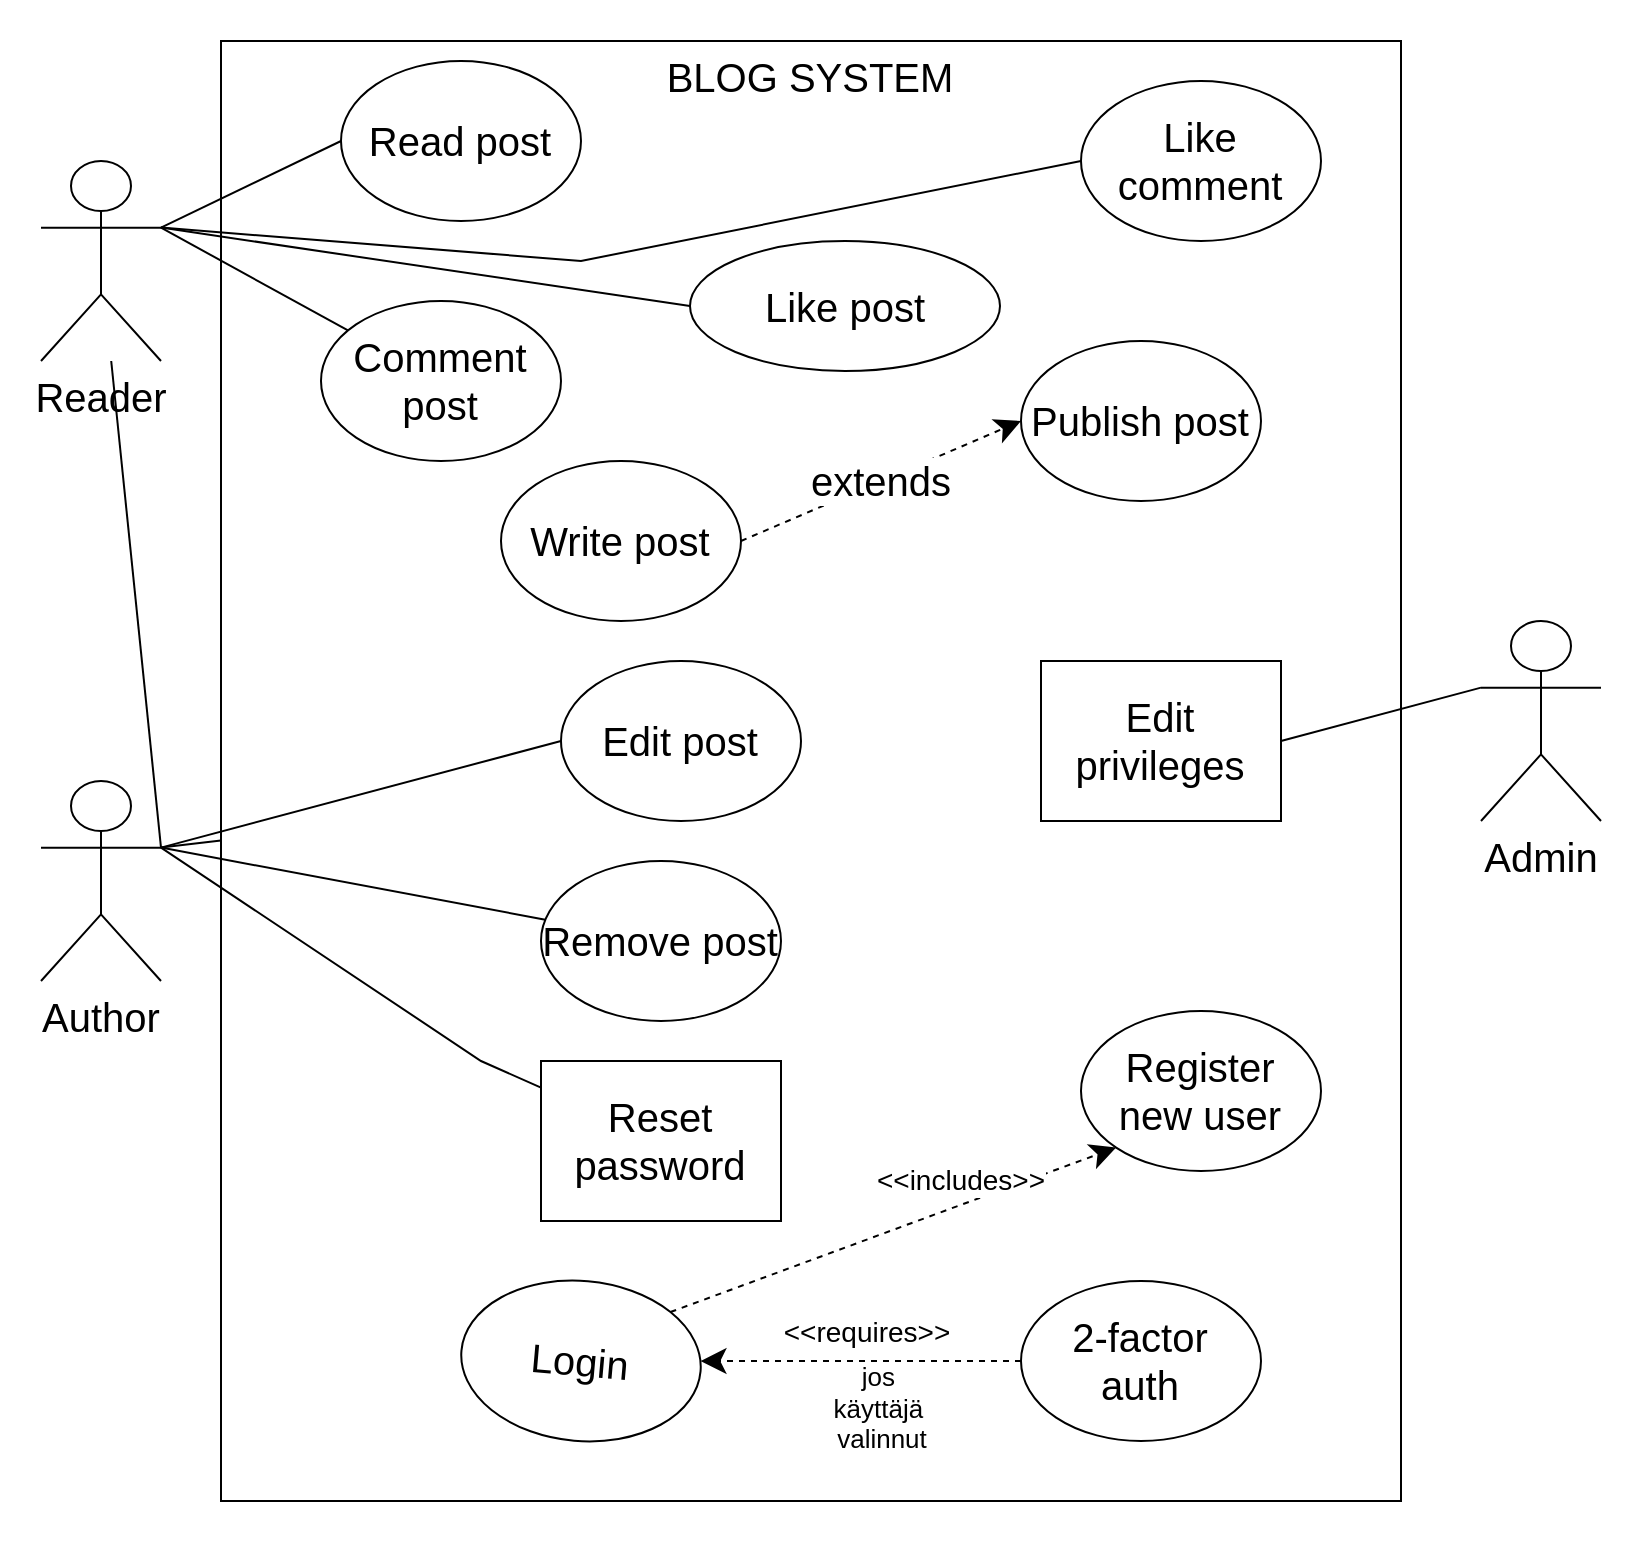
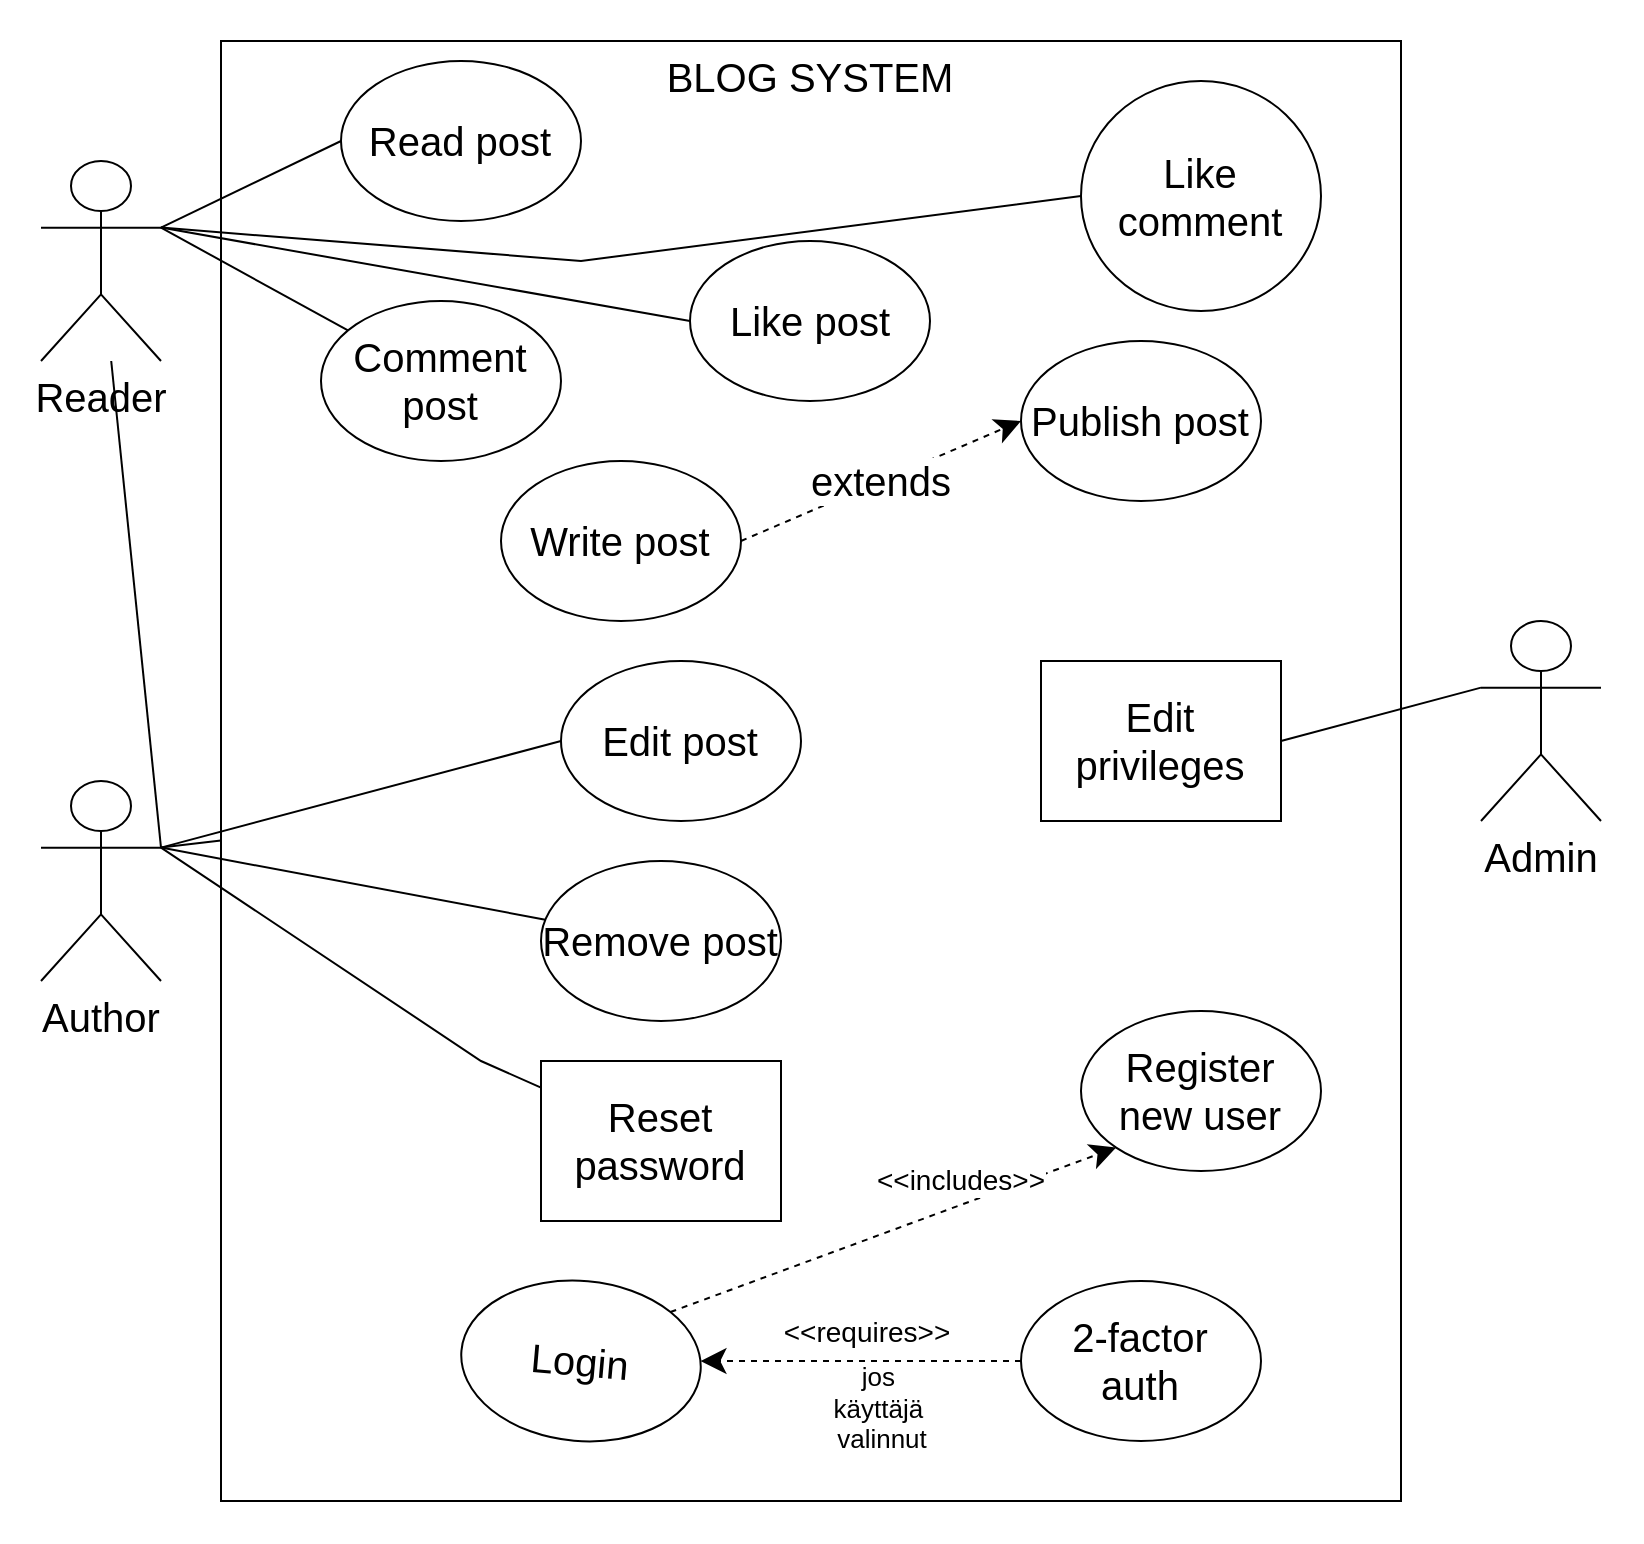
node "Like comment": size 240x160 -> 240x230
node "Like post": size 310x130 -> 240x160
